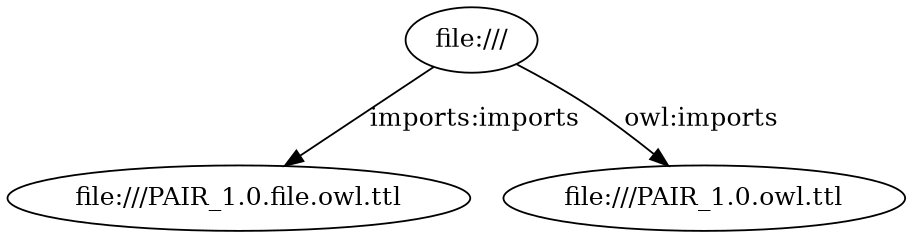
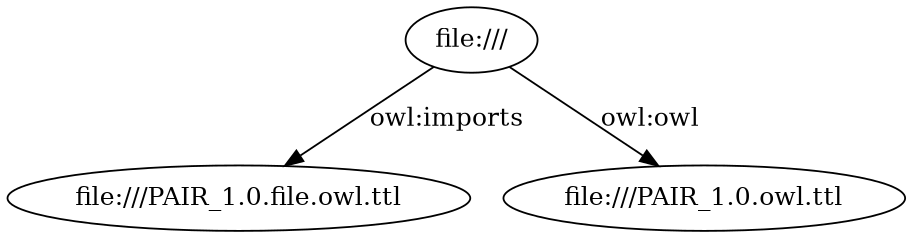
edge "file:///" -> "file:///PAIR_1.0.file.owl.ttl": label "imports:imports" -> "owl:imports"
edge "file:///" -> "file:///PAIR_1.0.owl.ttl": label "owl:imports" -> "owl:owl"
